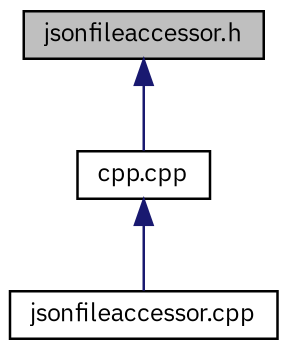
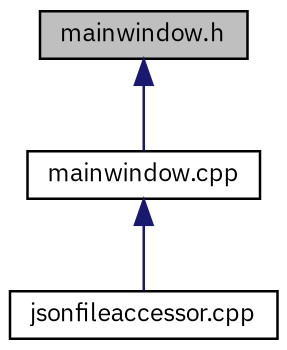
node "jsonfileaccessor.h": label "jsonfileaccessor.h" -> "mainwindow.h"
node "cpp.cpp": label "cpp.cpp" -> "mainwindow.cpp"
